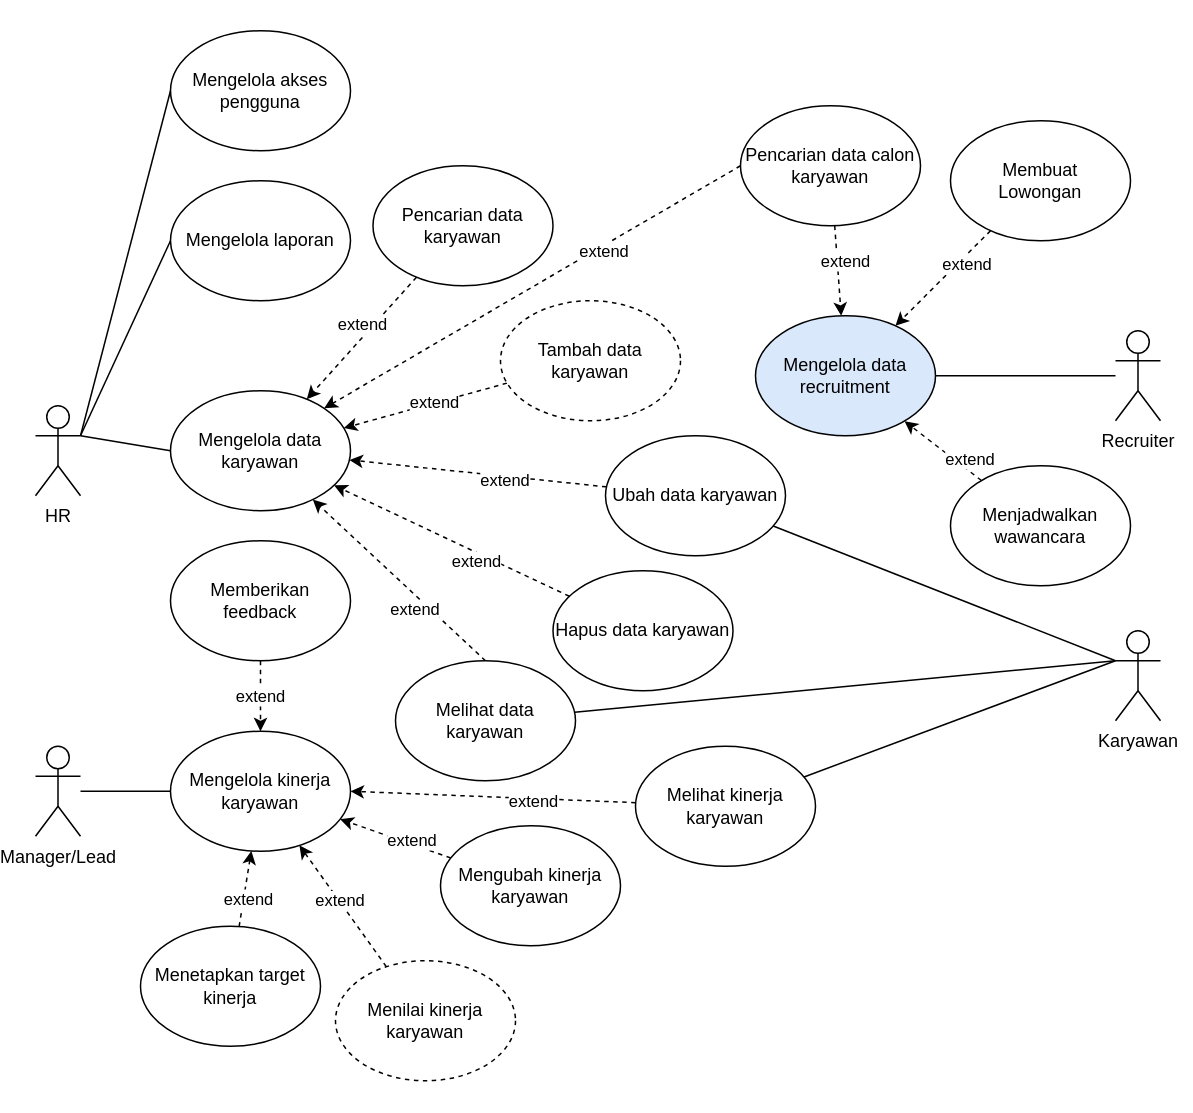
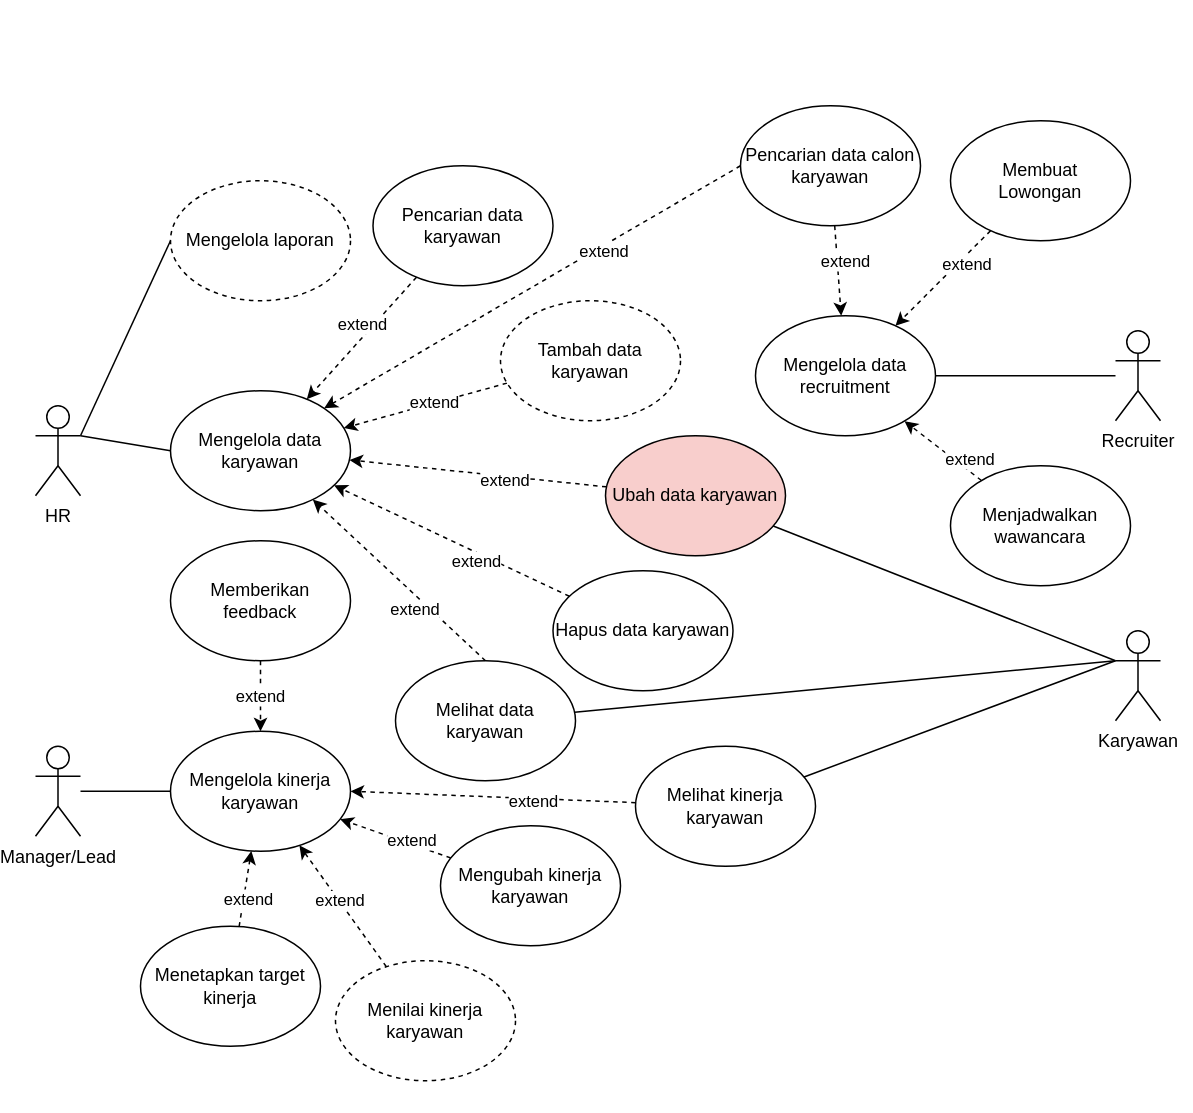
node "Mengelola akses pengguna": removed
node "Mengelola laporan": style solid -> dashed
edge "Mengelola akses pengguna" -- "HR": removed
node "Mengelola data recruitment": fillcolor #dae8fc -> #ffffff
node "Ubah data karyawan": fillcolor #ffffff -> #f8cecc
